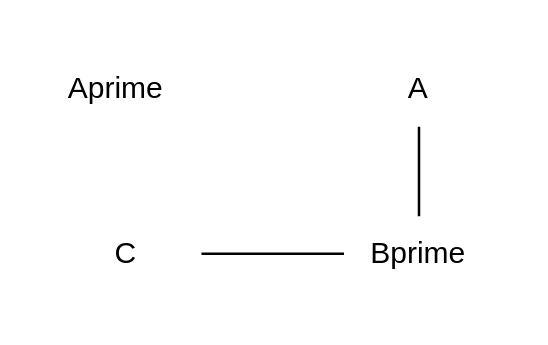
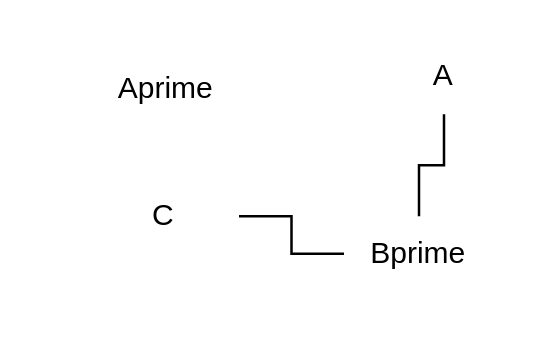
node "Aprime": moved (116, 89) -> (166, 89)
node "A": moved (419, 89) -> (444, 77)
node "C": moved (126, 254) -> (164, 216)
